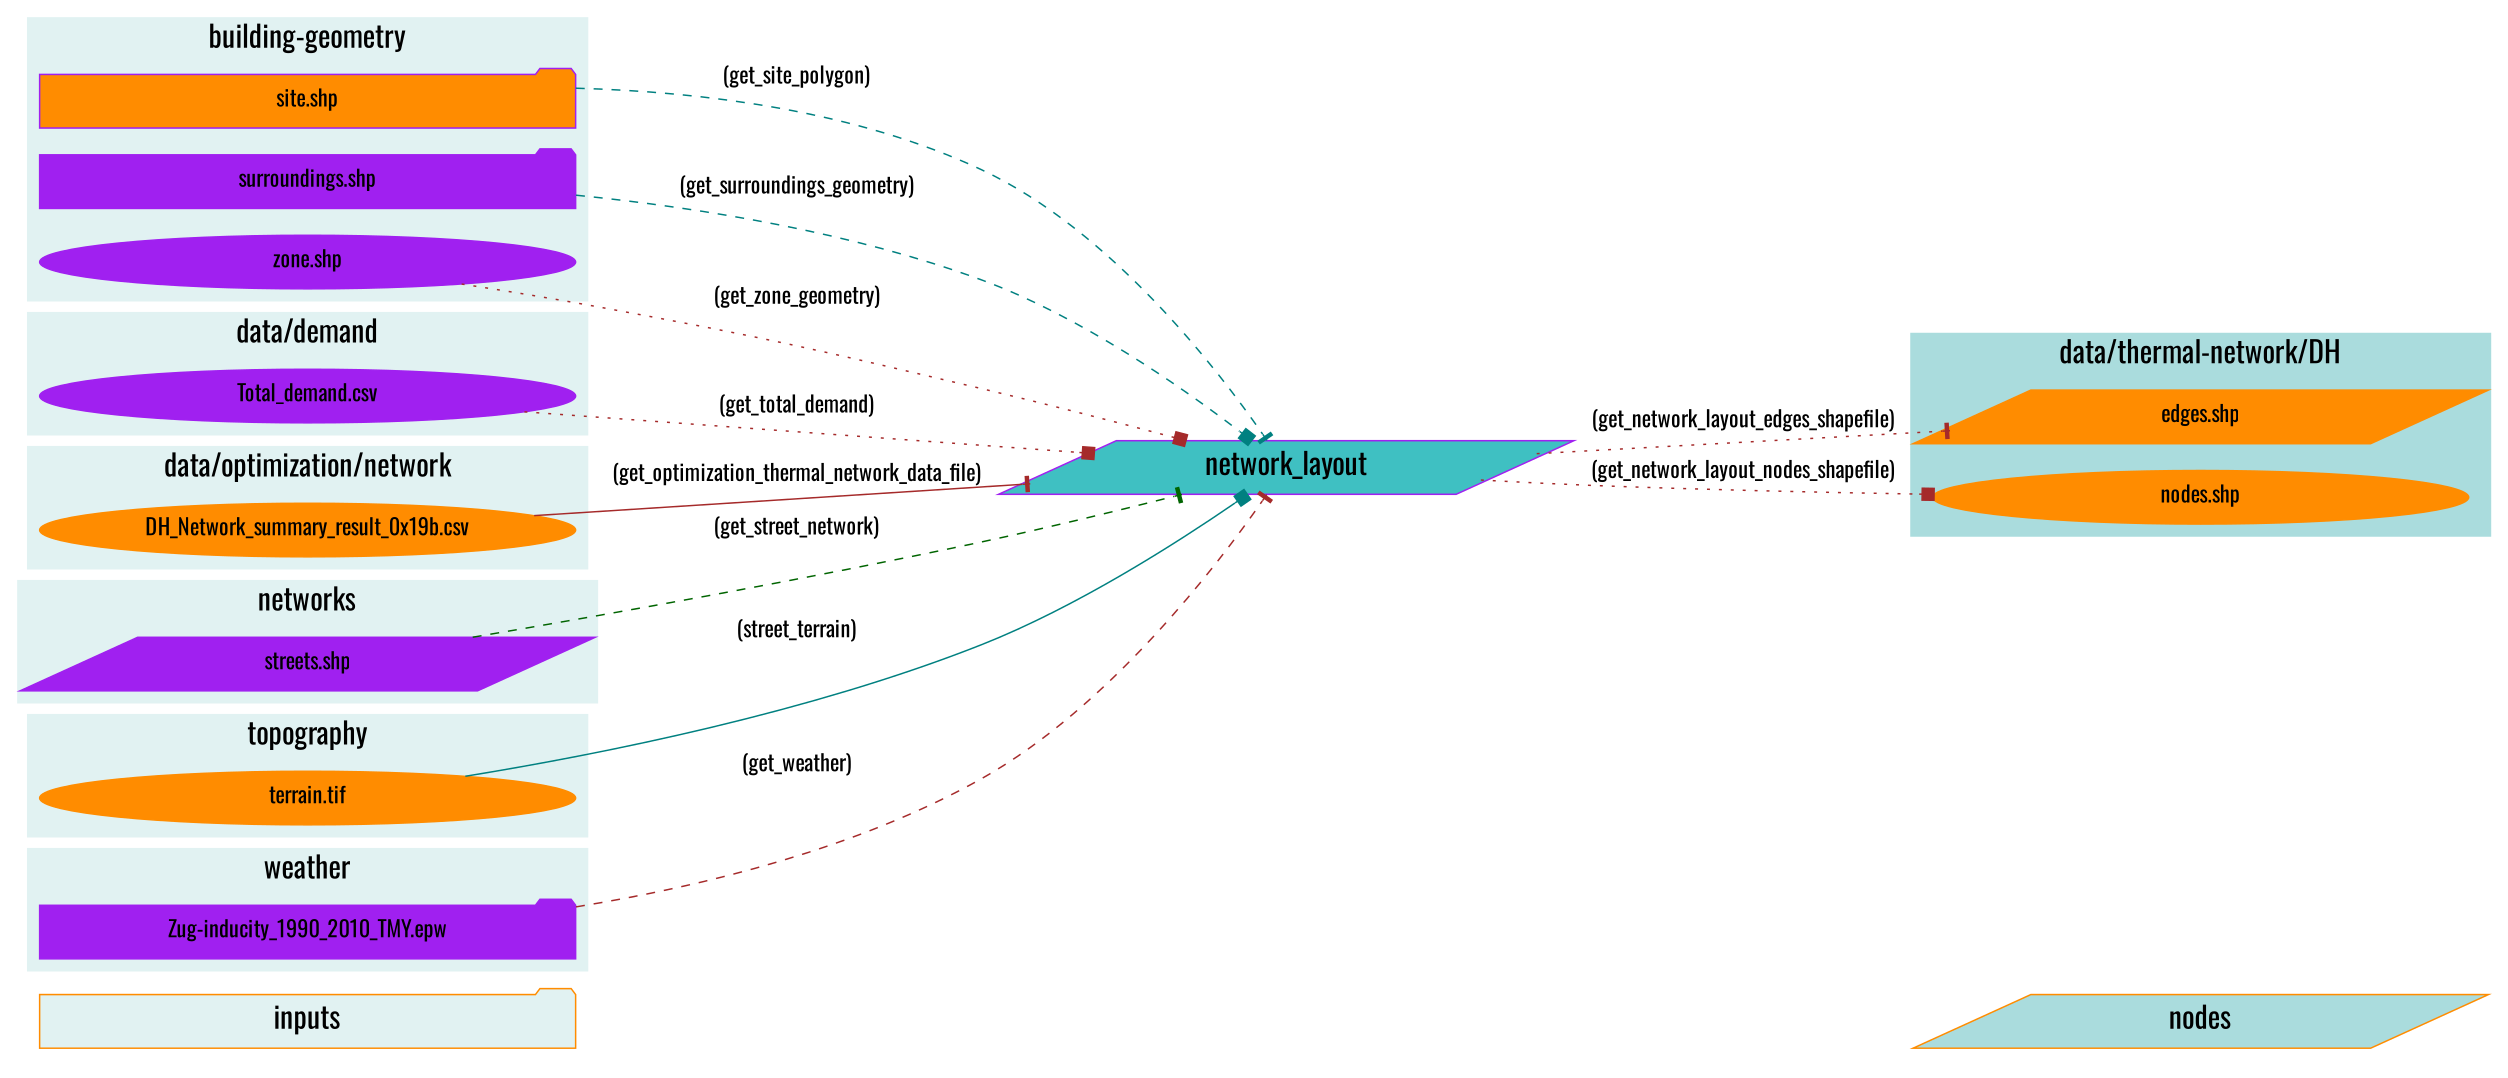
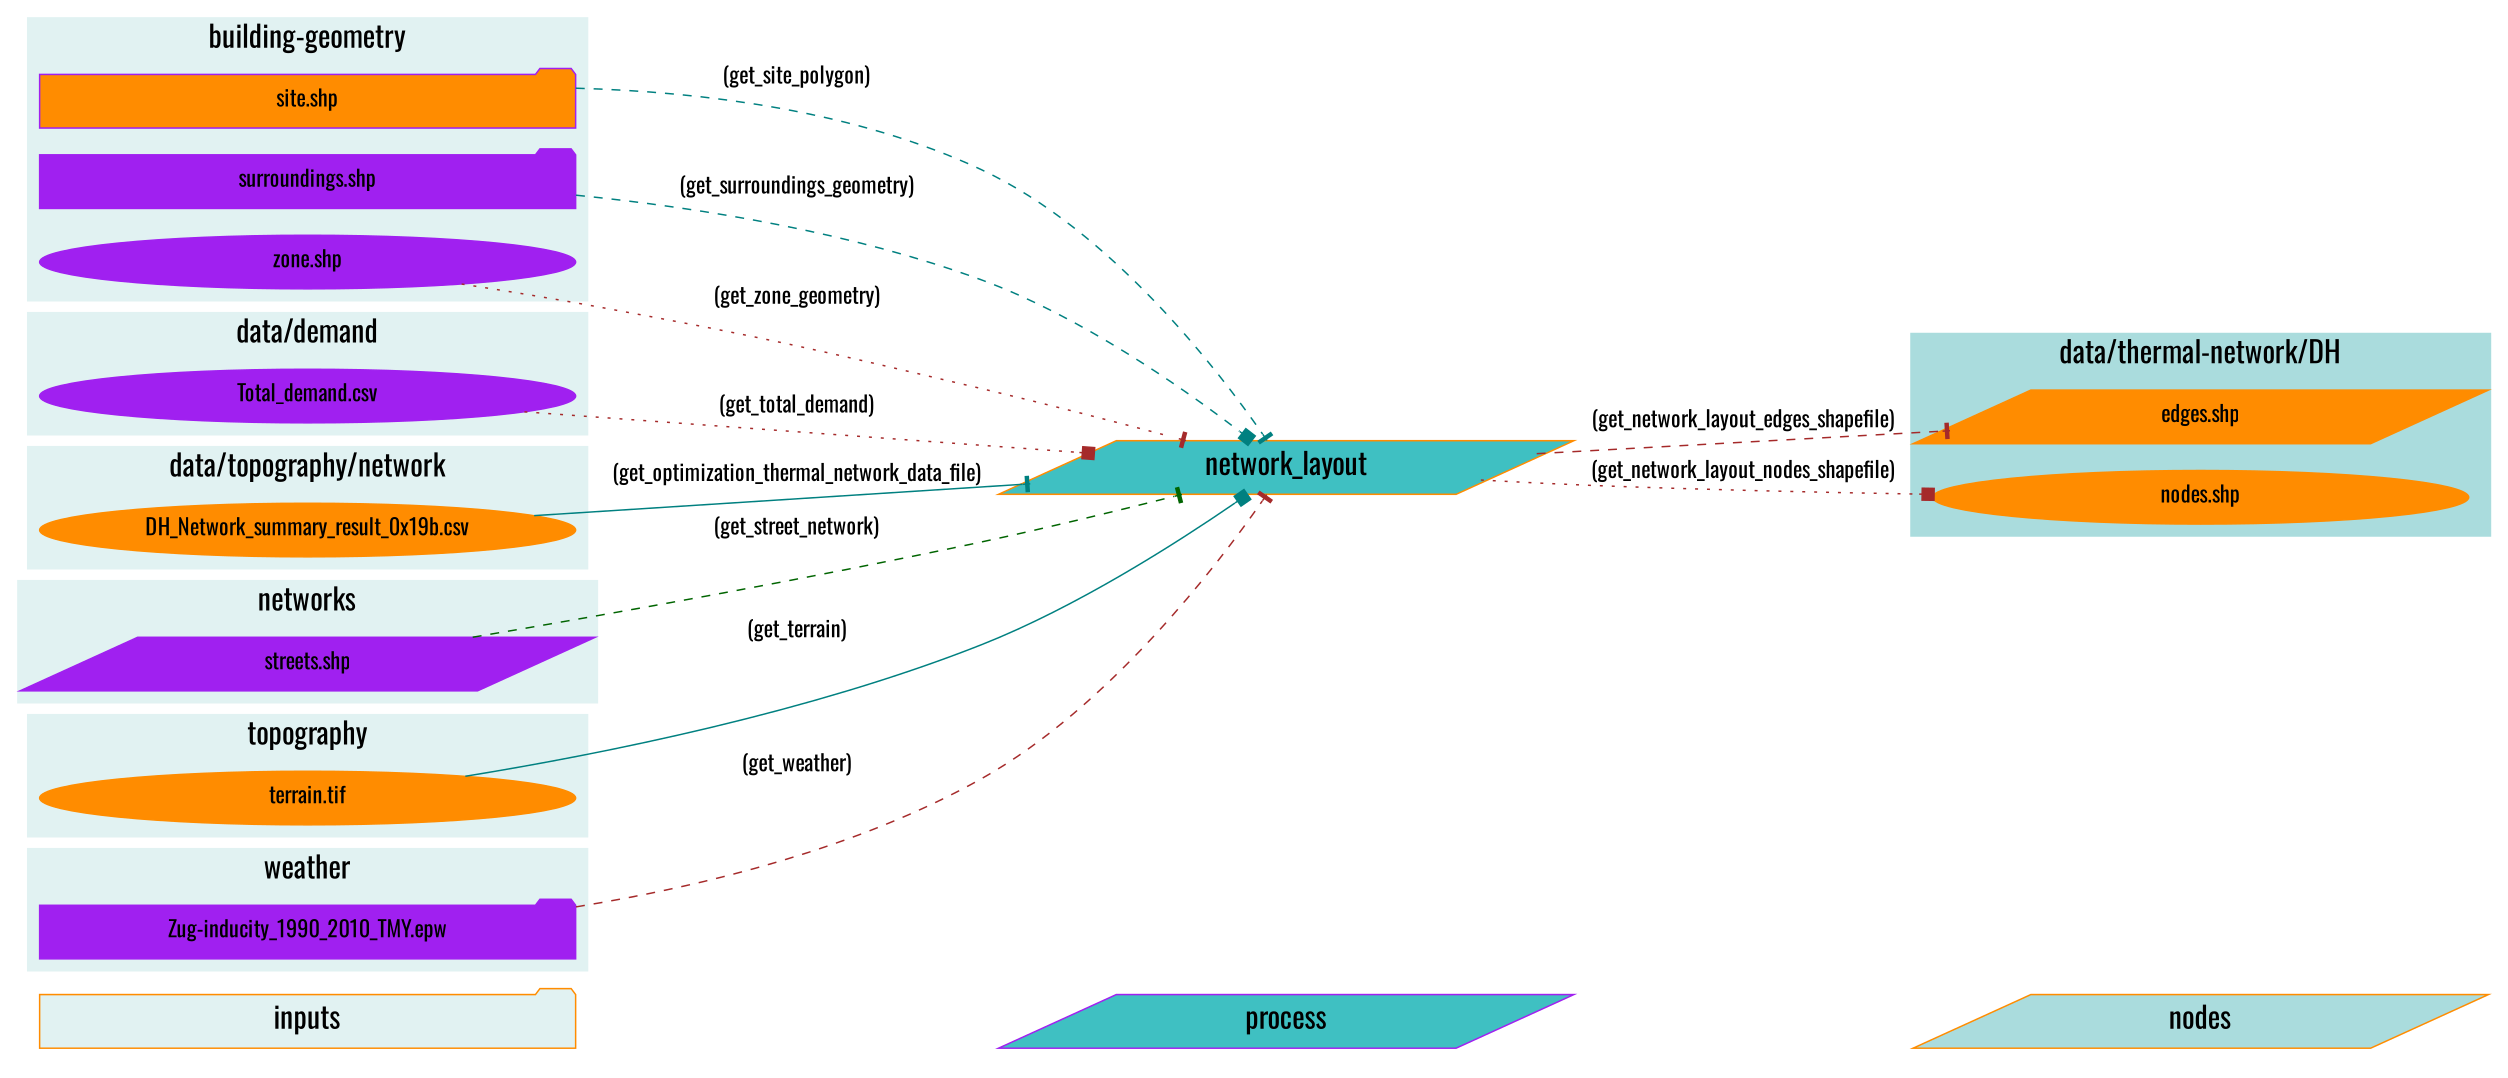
edge "zone.shp" -> "network_layout": arrowhead box -> tee
edge "network_layout" -> "edges.shp": style dotted -> dashed
node "network_layout": color purple -> darkorange
cluster "data/optimization/network": label "data/optimization/network" -> "data/topography/network"
edge "DH_Network_summary_result_0x19b.csv" -> "network_layout": color brown -> teal
edge "terrain.tif" -> "network_layout": label "(street_terrain)" -> "(get_terrain)"
node "process": added
